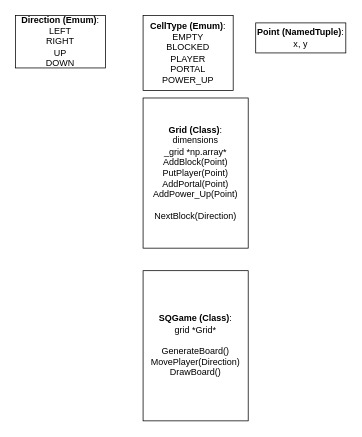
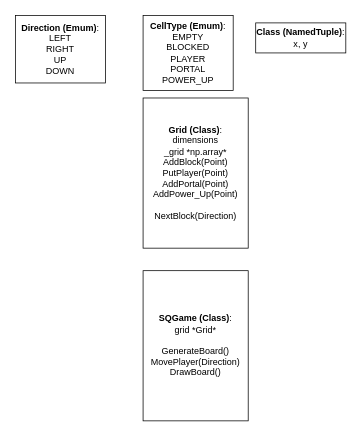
node "Point (NamedTuple): x, y": label "Point (NamedTuple): x, y" -> "Class (NamedTuple): x, y"
node "Direction (Emum): LEFT RIGHT UP DOWN": size 90x53 -> 90x68
